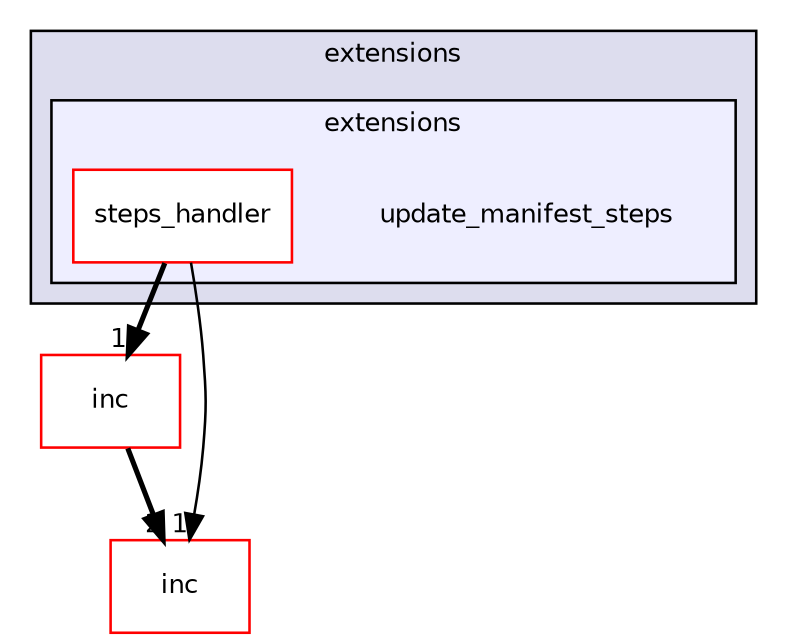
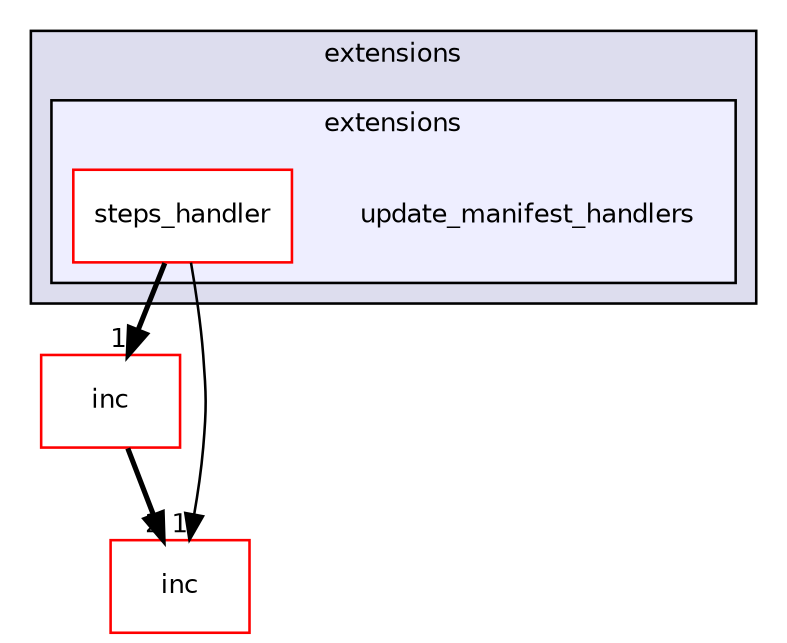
node "update_manifest_steps": label "update_manifest_steps" -> "update_manifest_handlers"
